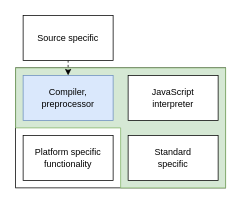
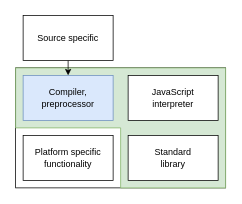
edge "Source specific" -> "Compiler, preprocessor": style dashed -> solid
node "Standard specific": label "Standard specific" -> "Standard library"
